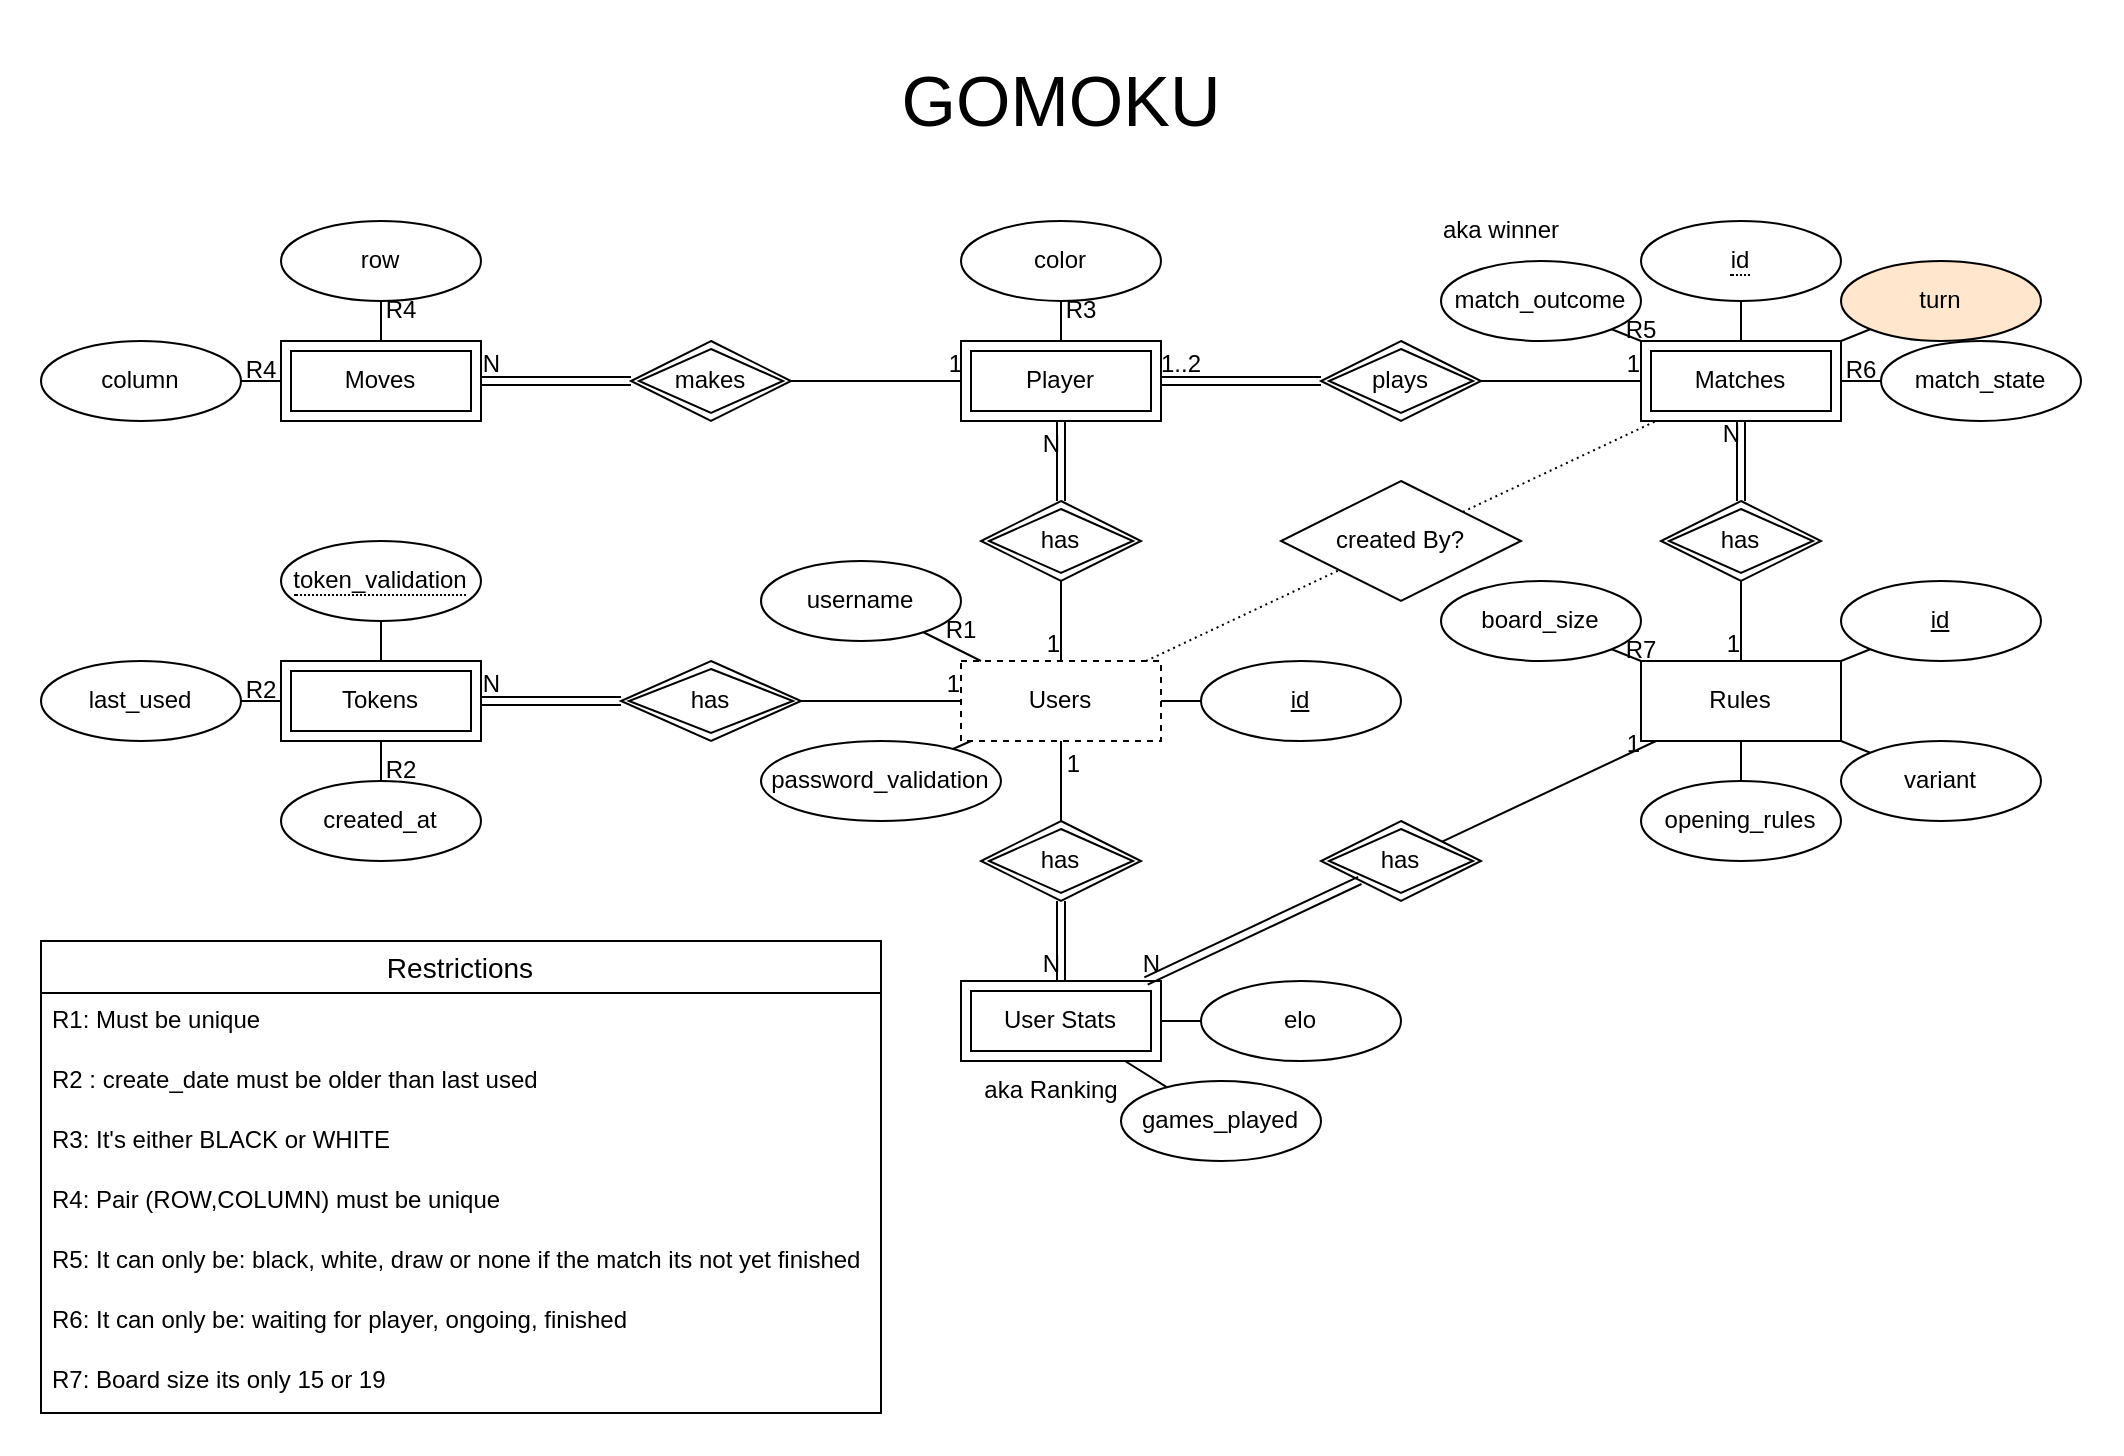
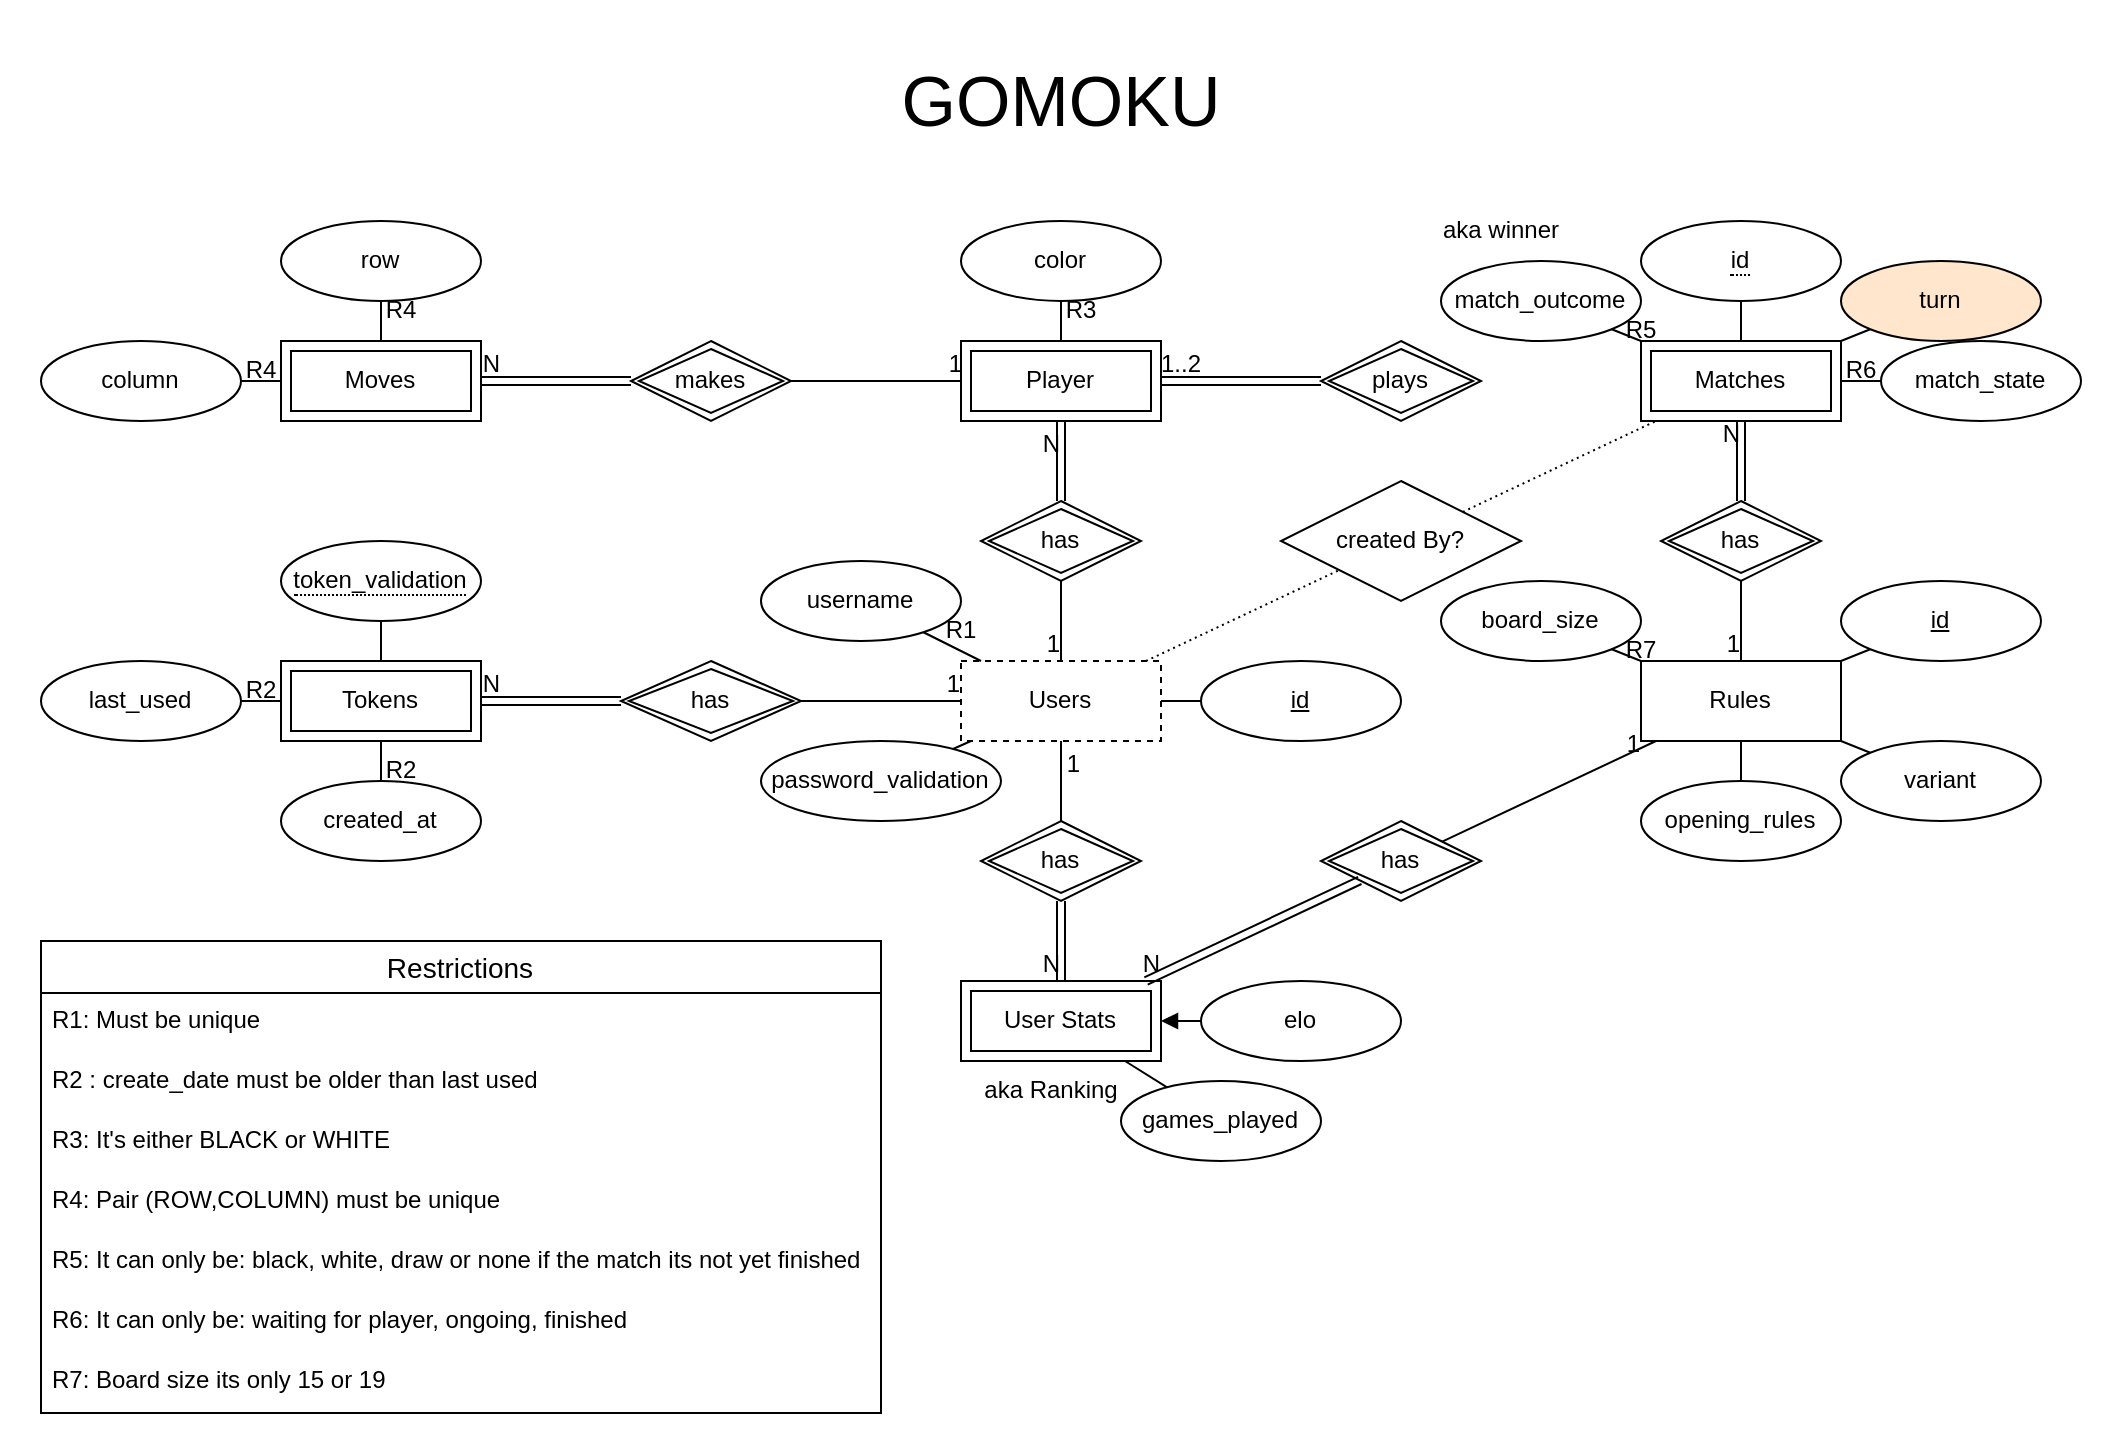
edge "plays" -- "Matches": removed, label "1"
edge "User Stats" -- "elo": arrowhead none -> block
